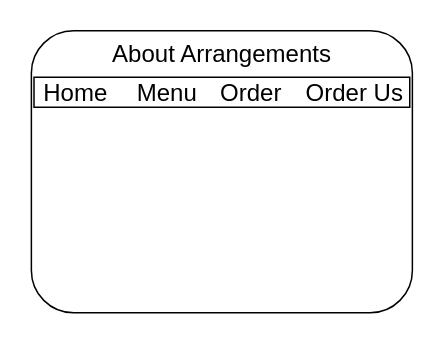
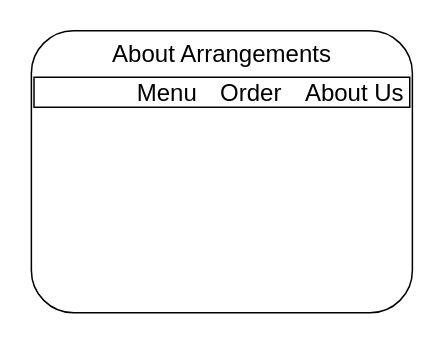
node "Home": removed
node "Order Us": label "Order Us" -> "About Us"
